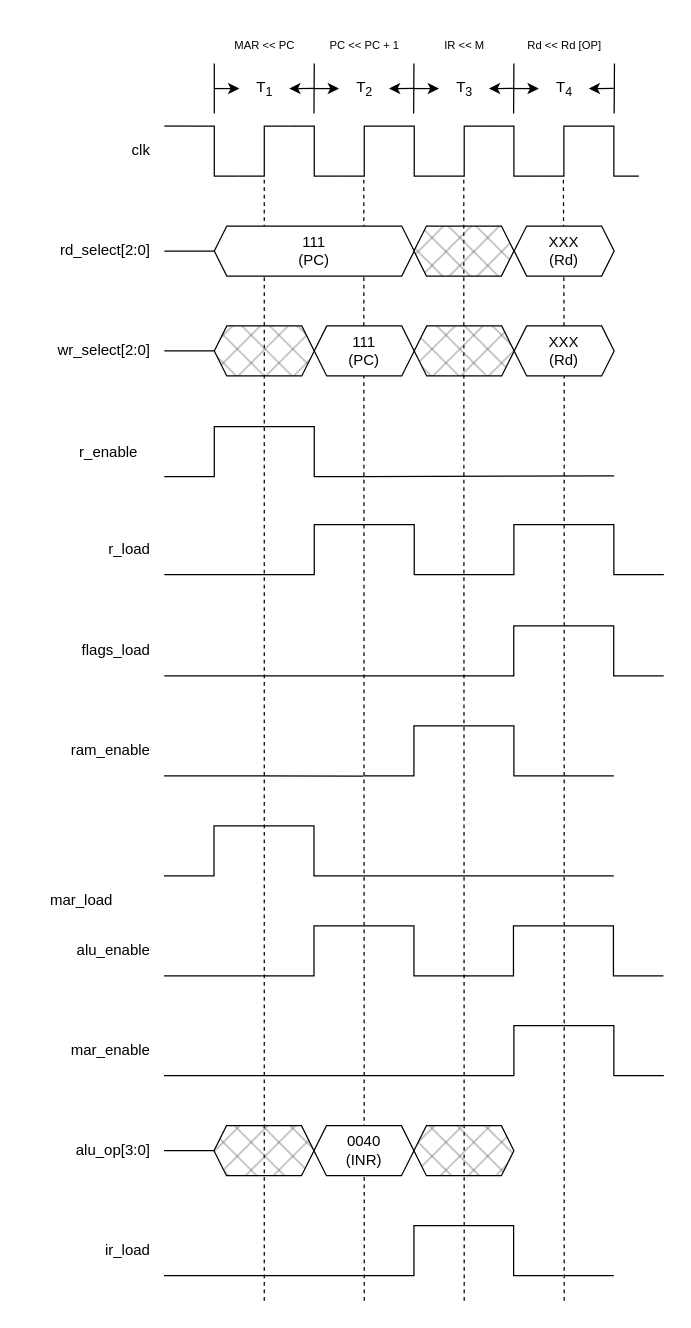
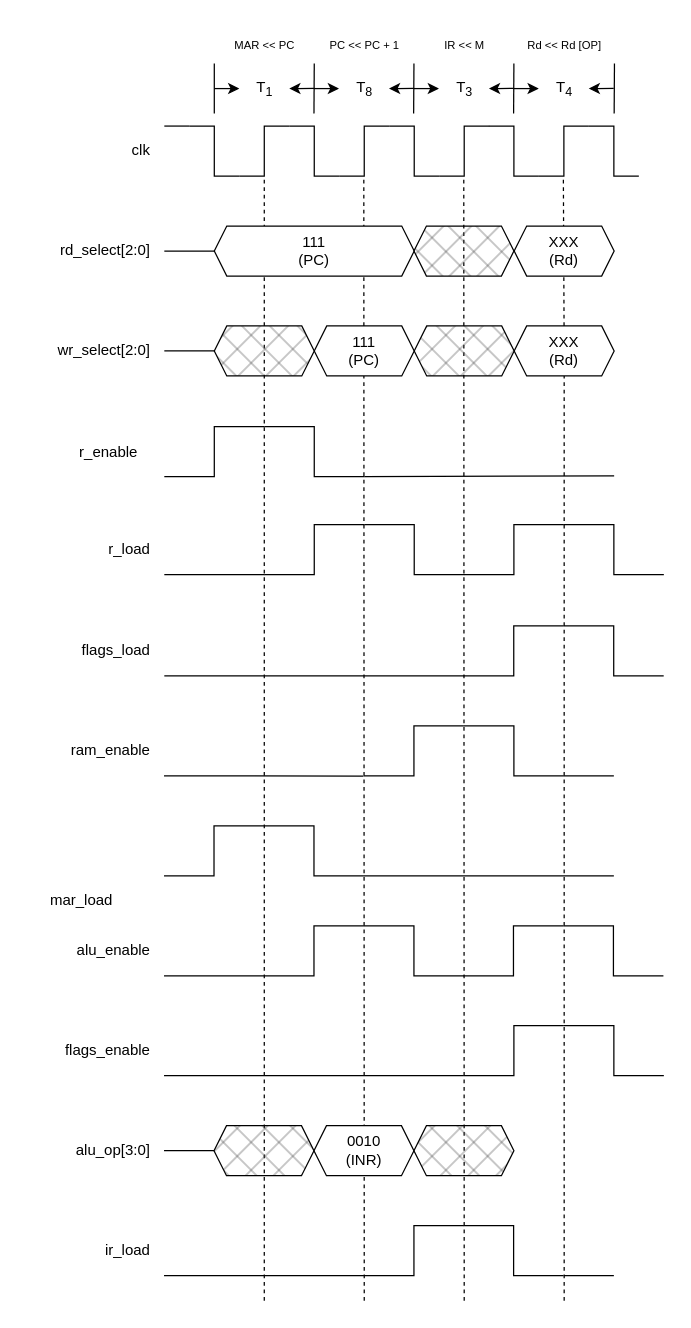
node "T2": label "T2" -> "T8"
node "mar_enable": label "mar_enable" -> "flags_enable"
node "0040 (INR)": label "0040 (INR)" -> "0010 (INR)"
